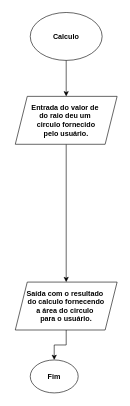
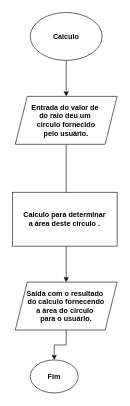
node "Calculo para determinar a área deste circulo .": added
